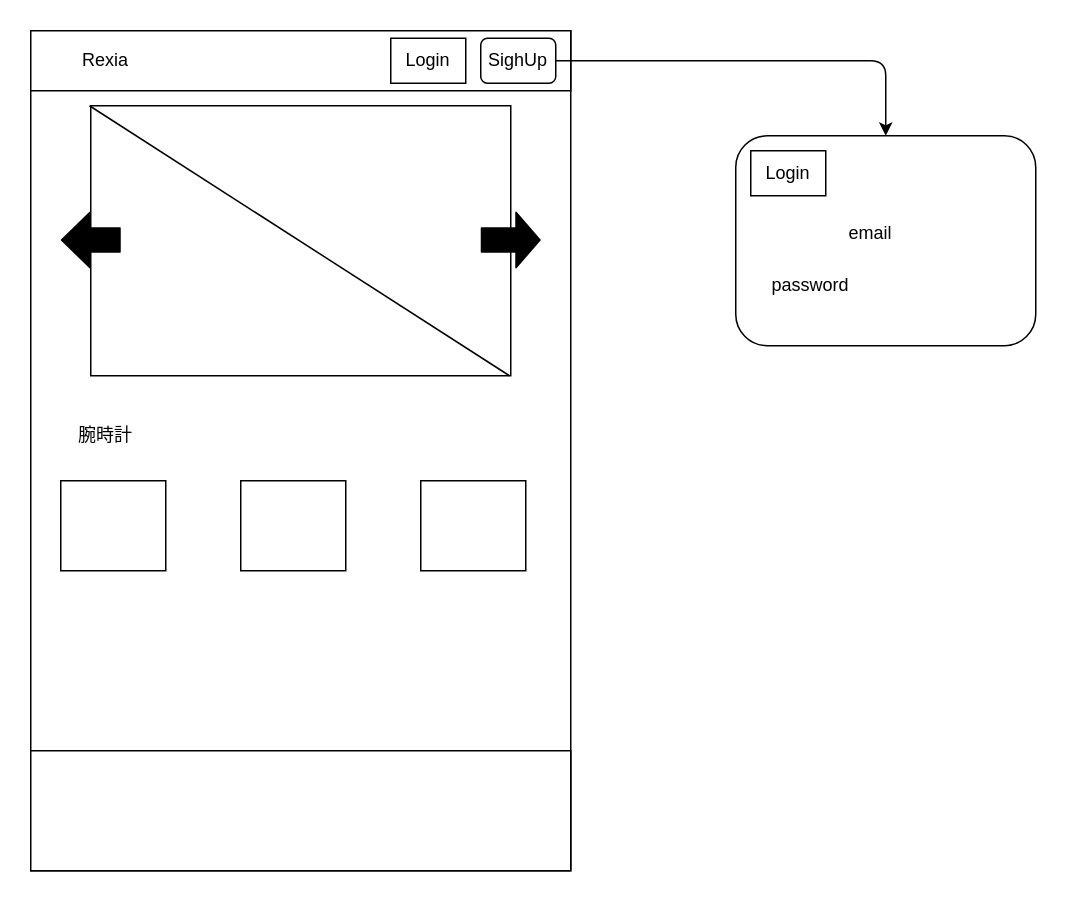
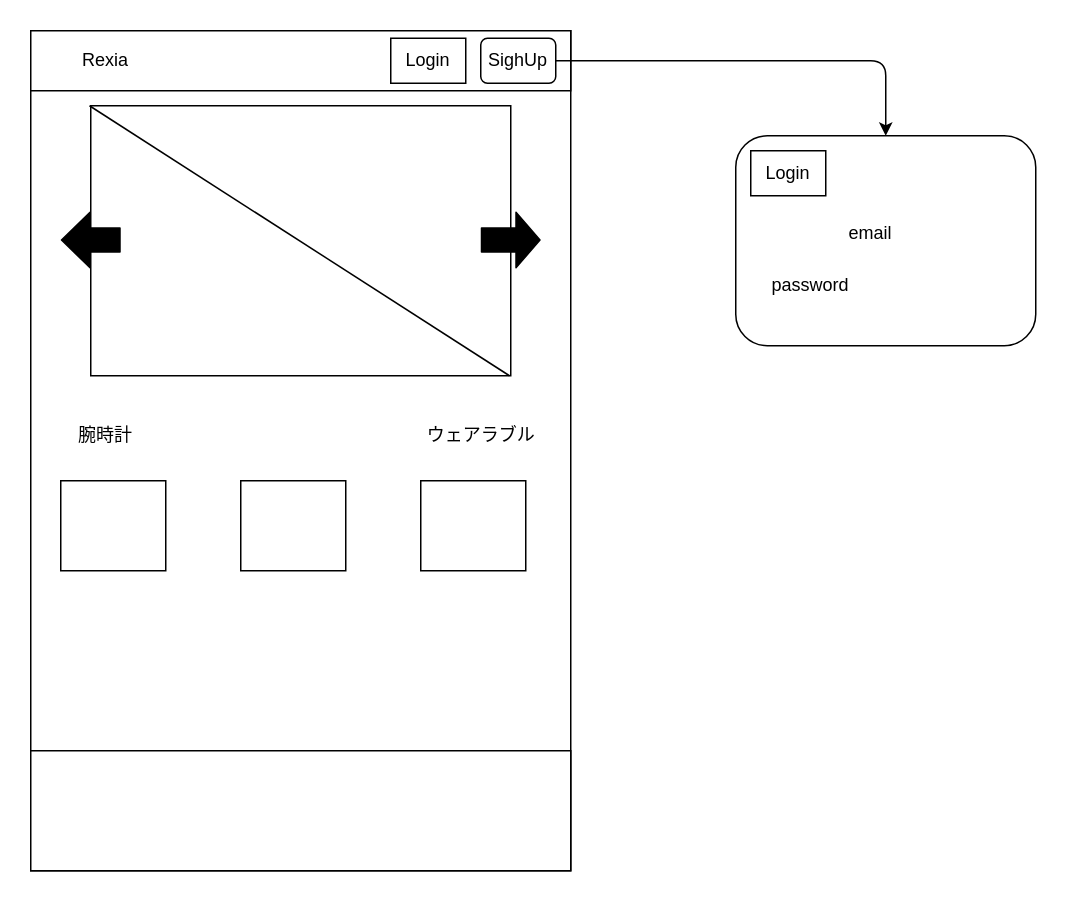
node "ウェアラブル": added
